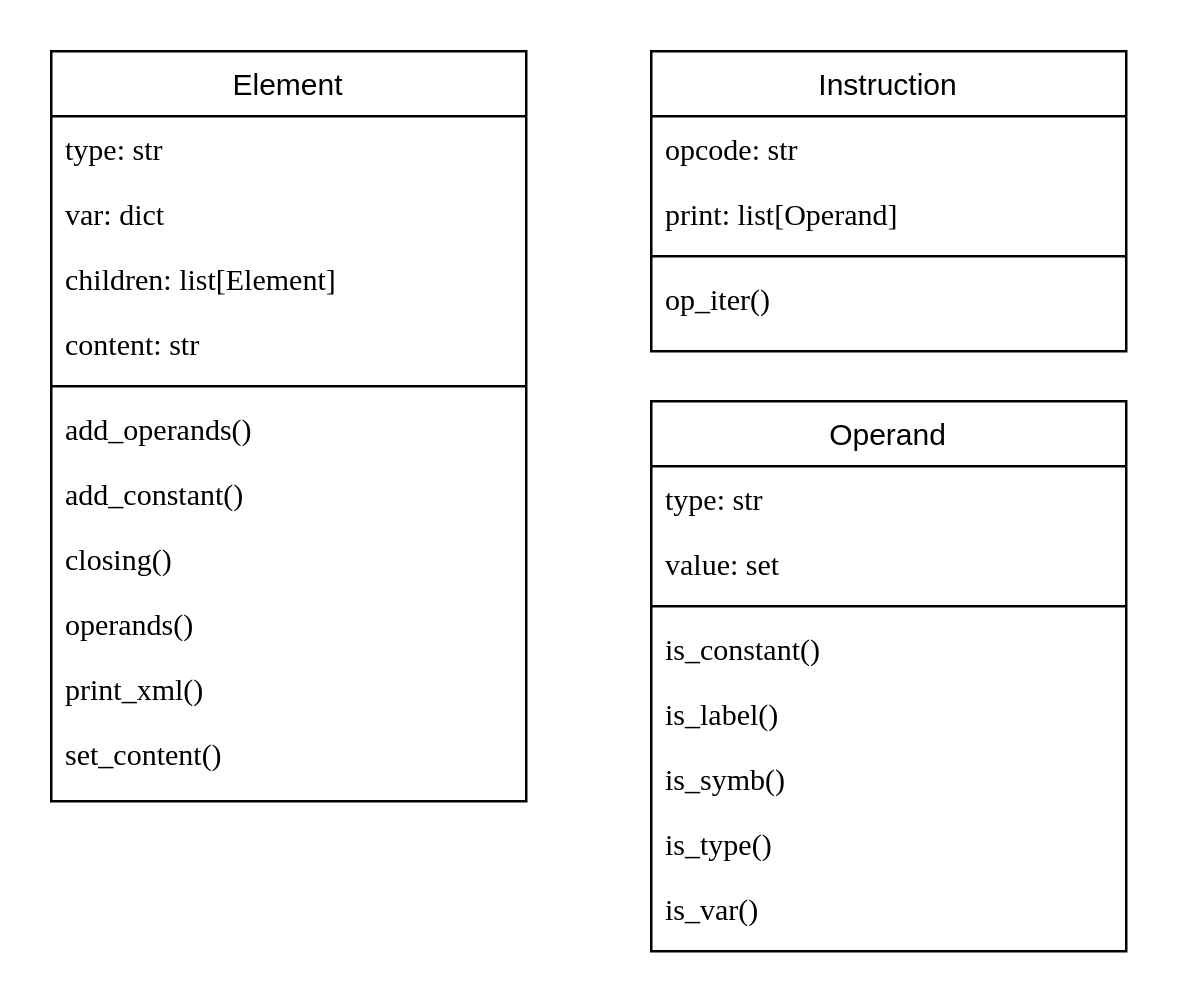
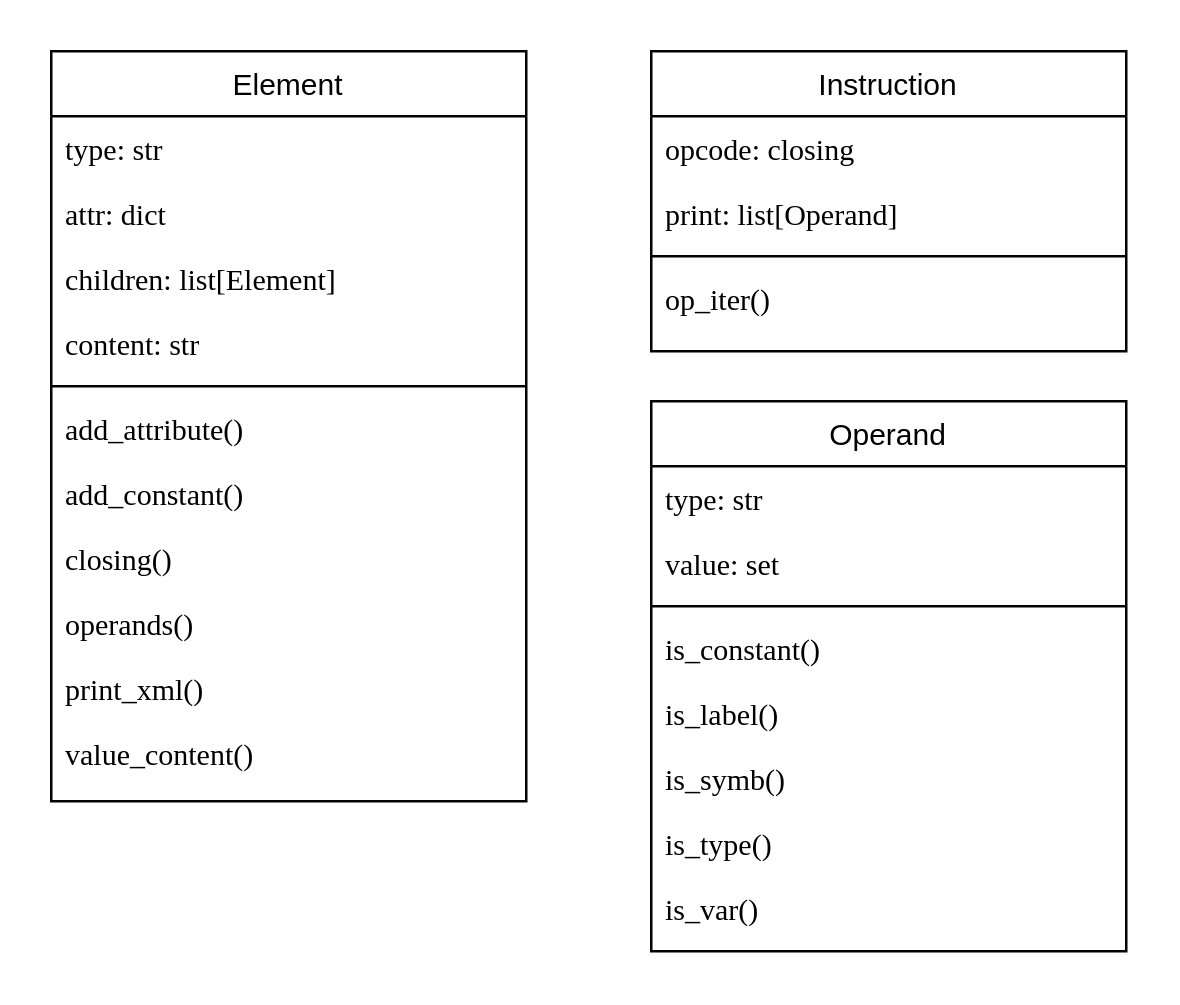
node "opcode: str": label "opcode: str" -> "opcode: closing"
node "var: dict": label "var: dict" -> "attr: dict"
node "add_operands()": label "add_operands()" -> "add_attribute()"
node "set_content()": label "set_content()" -> "value_content()"
